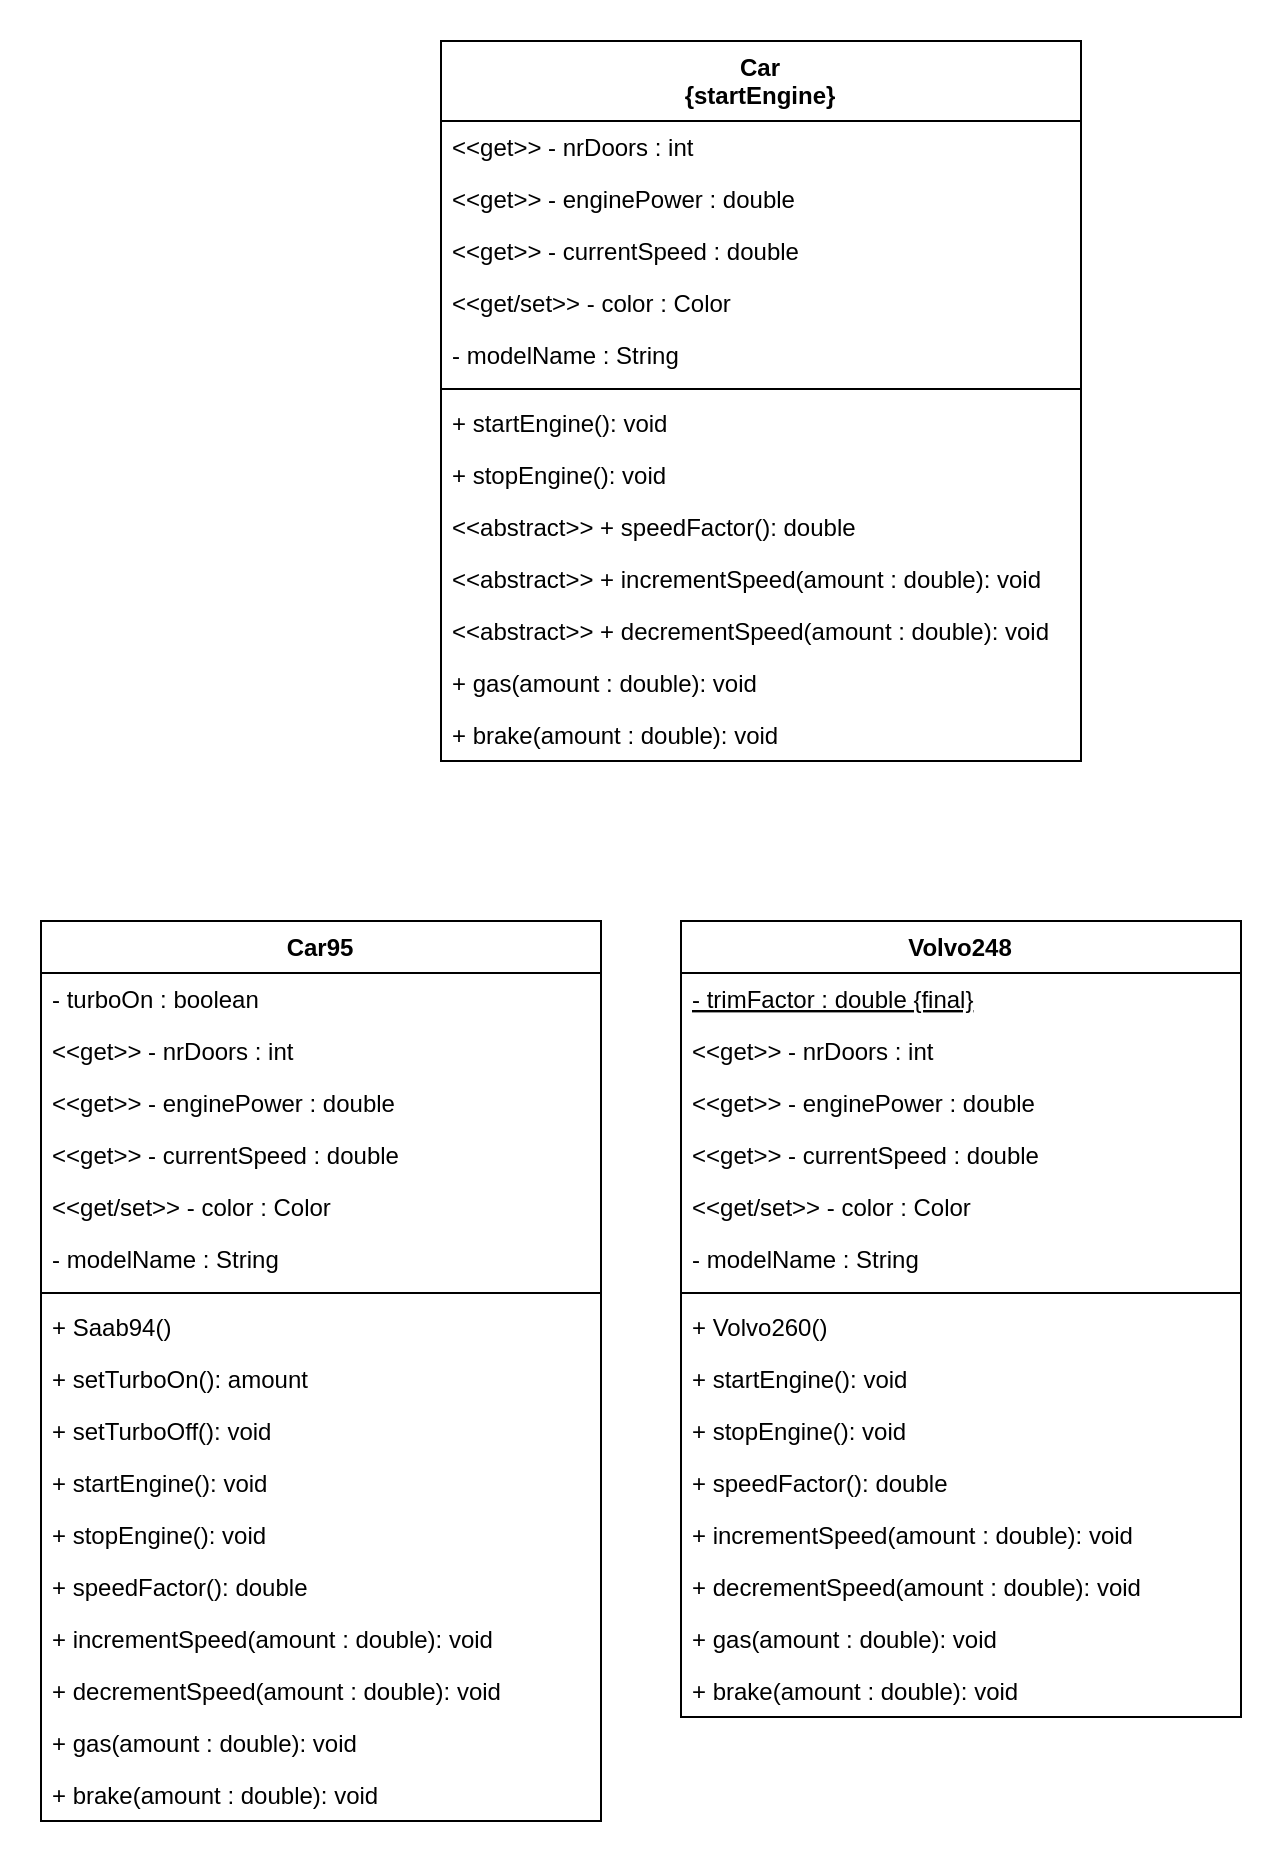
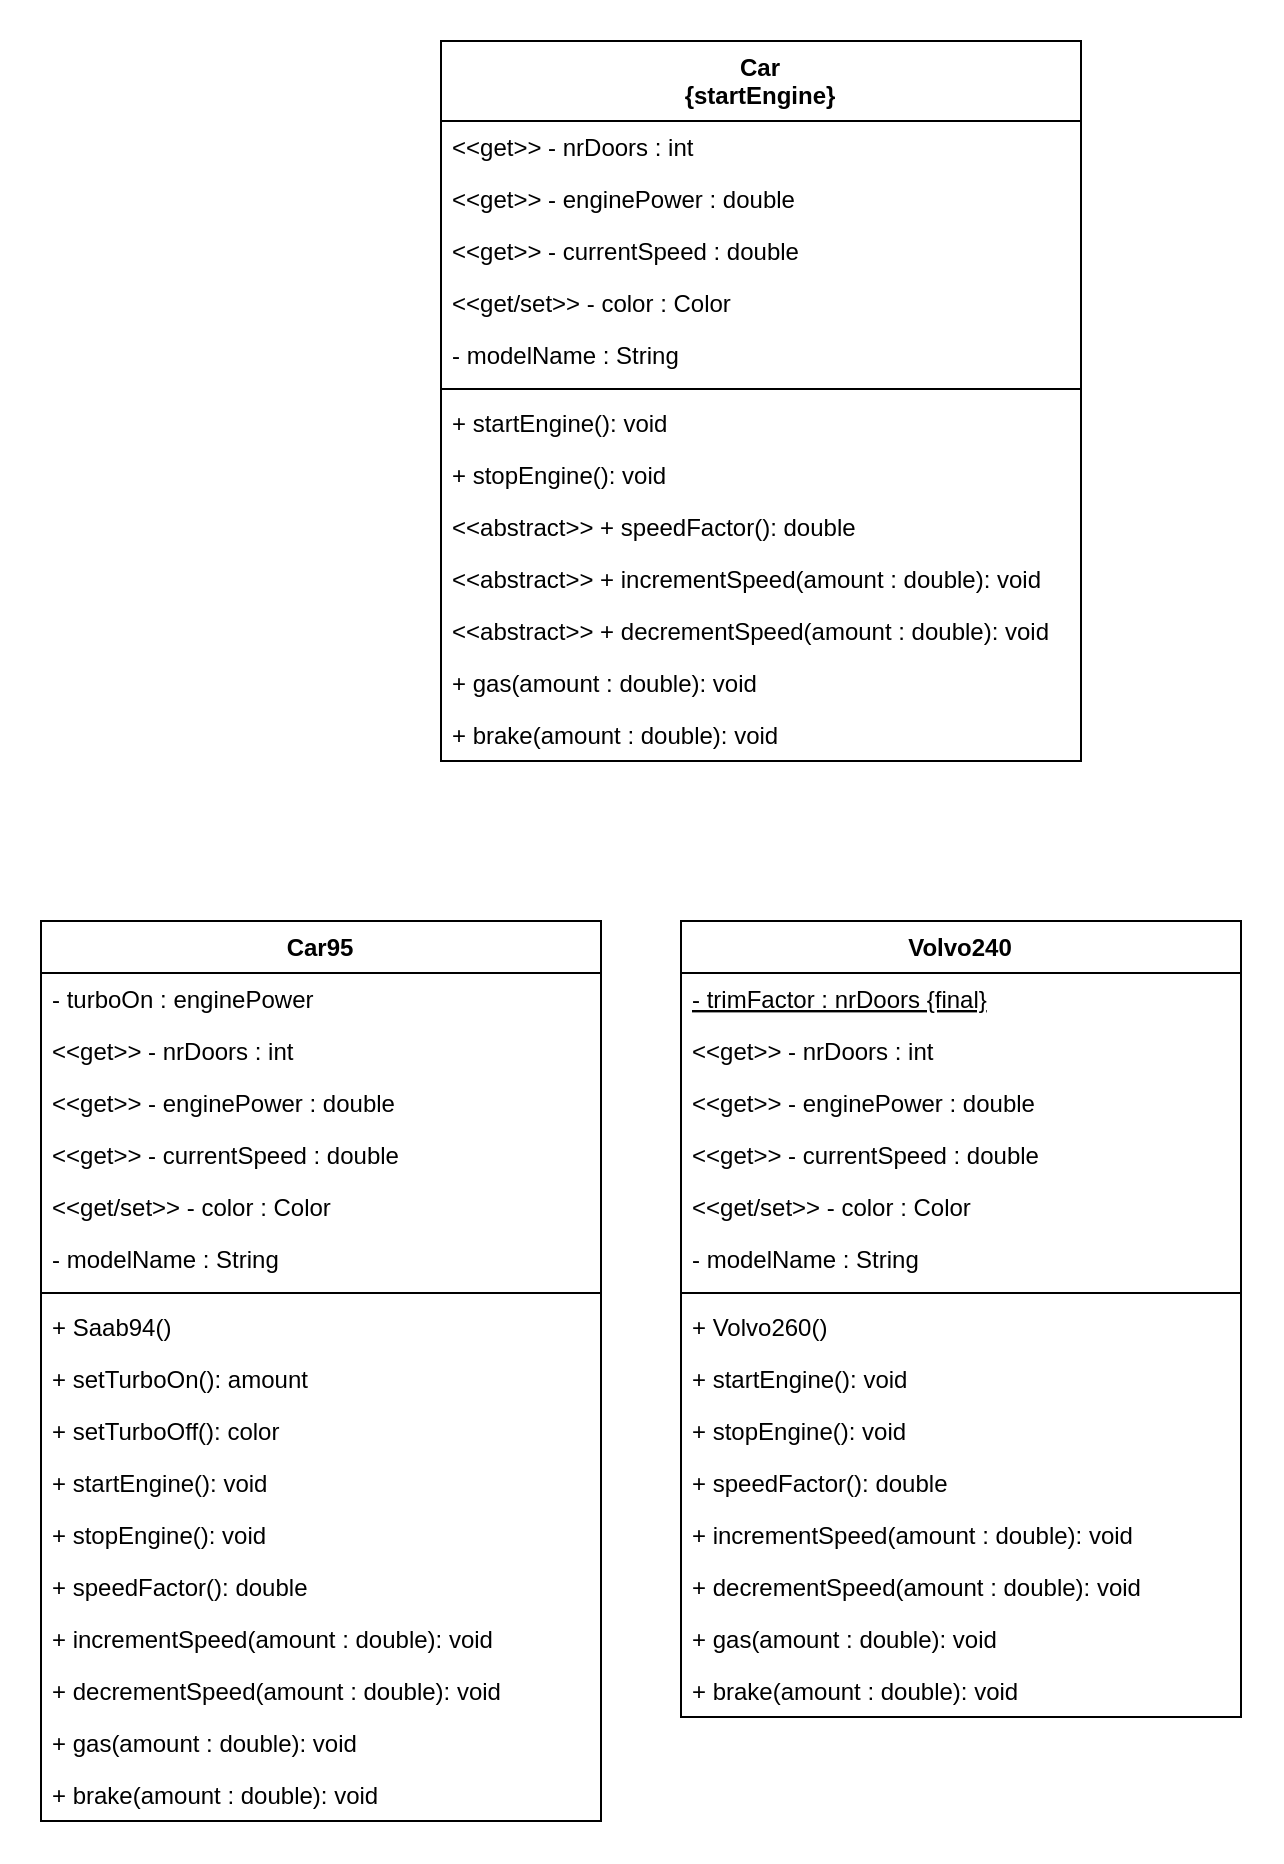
node "Volvo248": label "Volvo248" -> "Volvo240"
node "- turboOn : boolean": label "- turboOn : boolean" -> "- turboOn : enginePower"
node "- trimFactor : double {final}": label "- trimFactor : double {final}" -> "- trimFactor : nrDoors {final}"
node "+ setTurboOff(): void": label "+ setTurboOff(): void" -> "+ setTurboOff(): color"
